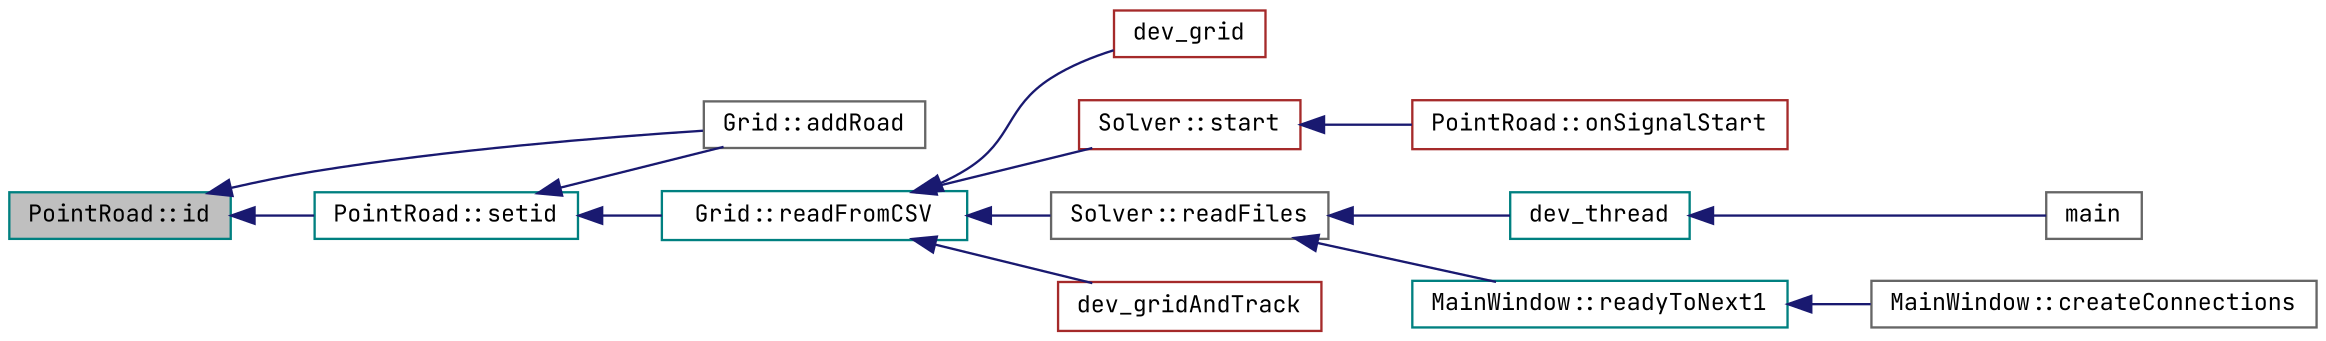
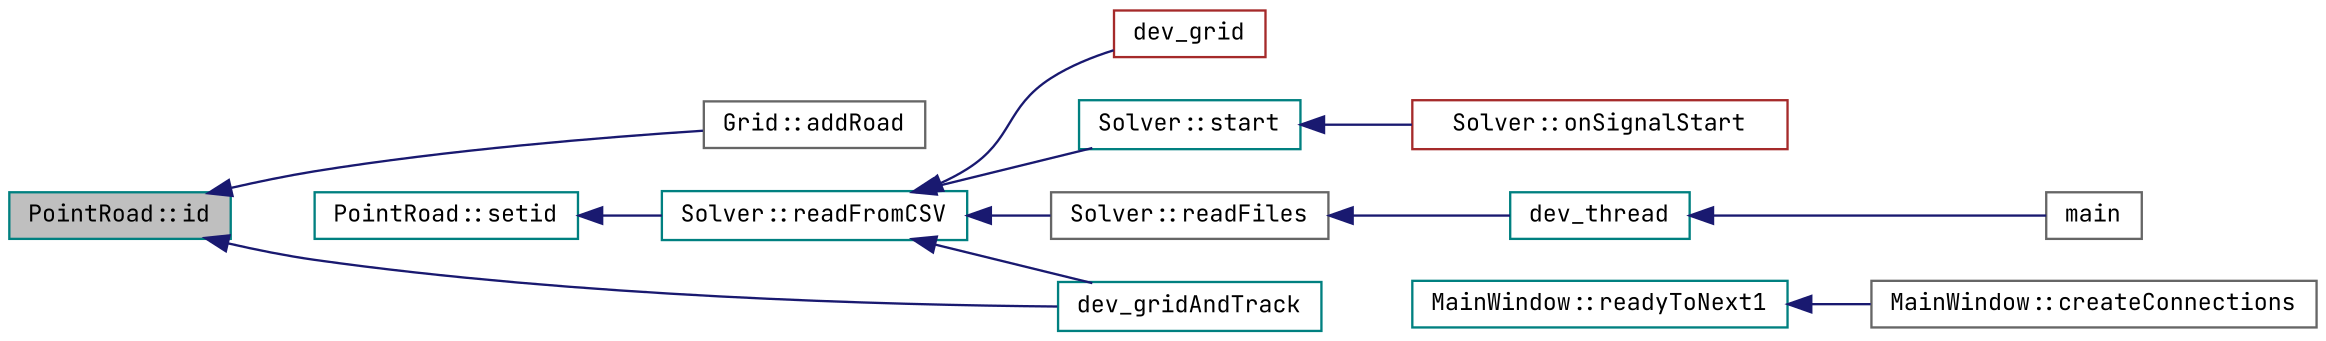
node "Solver::start": color brown -> teal
node "PointRoad::onSignalStart": label "PointRoad::onSignalStart" -> "Solver::onSignalStart"
edge "Grid::addRoad" -> "PointRoad::setid": removed
edge "PointRoad::setid" -> "PointRoad::id": now "dev_gridAndTrack" -> "PointRoad::id"
node "Grid::readFromCSV": label "Grid::readFromCSV" -> "Solver::readFromCSV"
edge "MainWindow::readyToNext1" -> "Solver::readFiles": removed
node "dev_gridAndTrack": color brown -> teal
